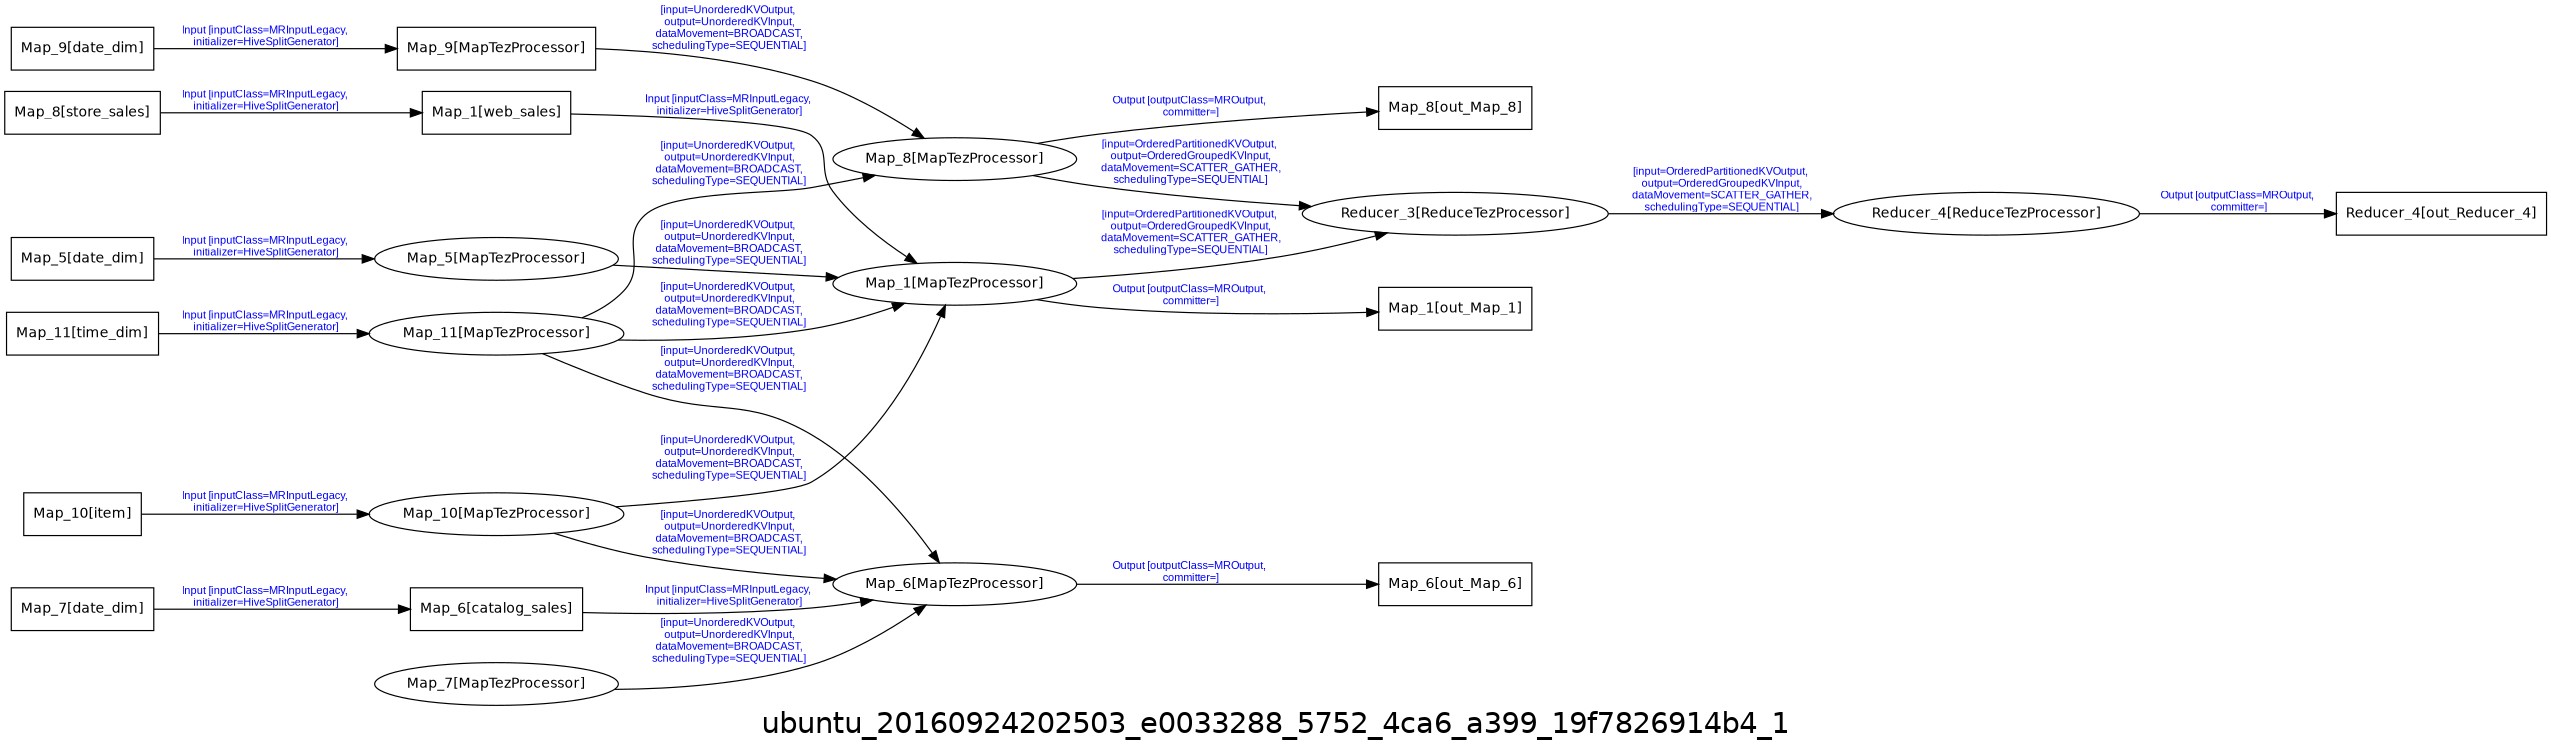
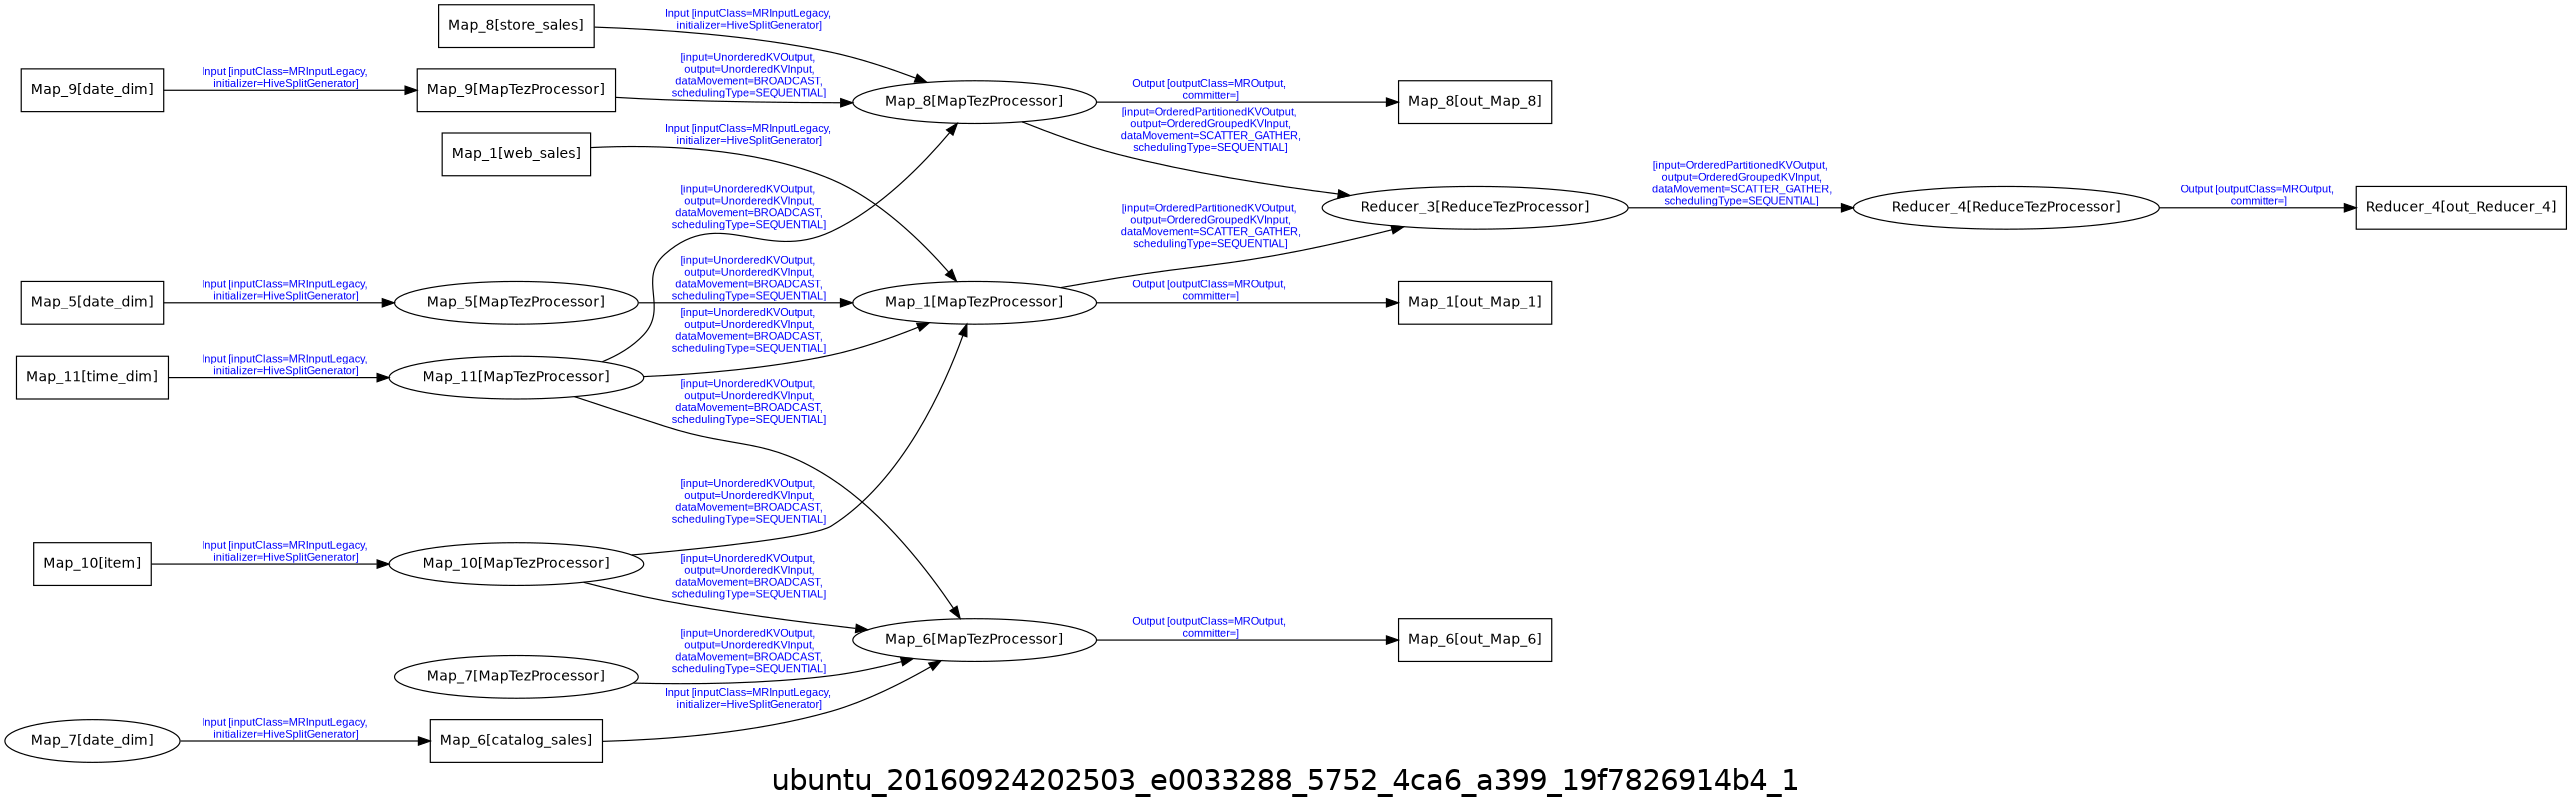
edge "Map_8[store_sales]" -> "Map_1[web_sales]": now "Map_8[store_sales]" -> "Map_8[MapTezProcessor]"
node "Map_7[date_dim]": shape box -> ellipse
